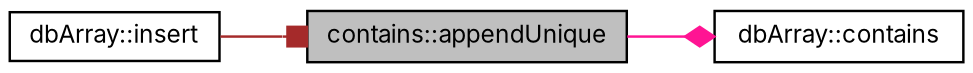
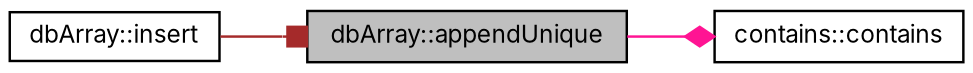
node "contains::appendUnique": label "contains::appendUnique" -> "dbArray::appendUnique"
node "dbArray::contains": label "dbArray::contains" -> "contains::contains"
